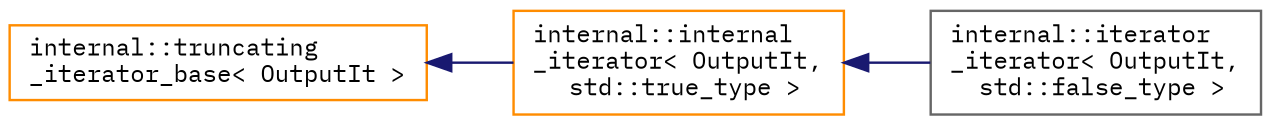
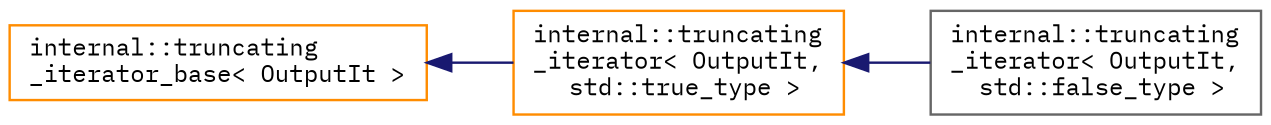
node "internal::internal _iterator< OutputIt, std::true_type >": label "internal::internal _iterator< OutputIt, std::true_type >" -> "internal::truncating _iterator< OutputIt, std::true_type >"
node "internal::iterator _iterator< OutputIt, std::false_type >": label "internal::iterator _iterator< OutputIt, std::false_type >" -> "internal::truncating _iterator< OutputIt, std::false_type >"
